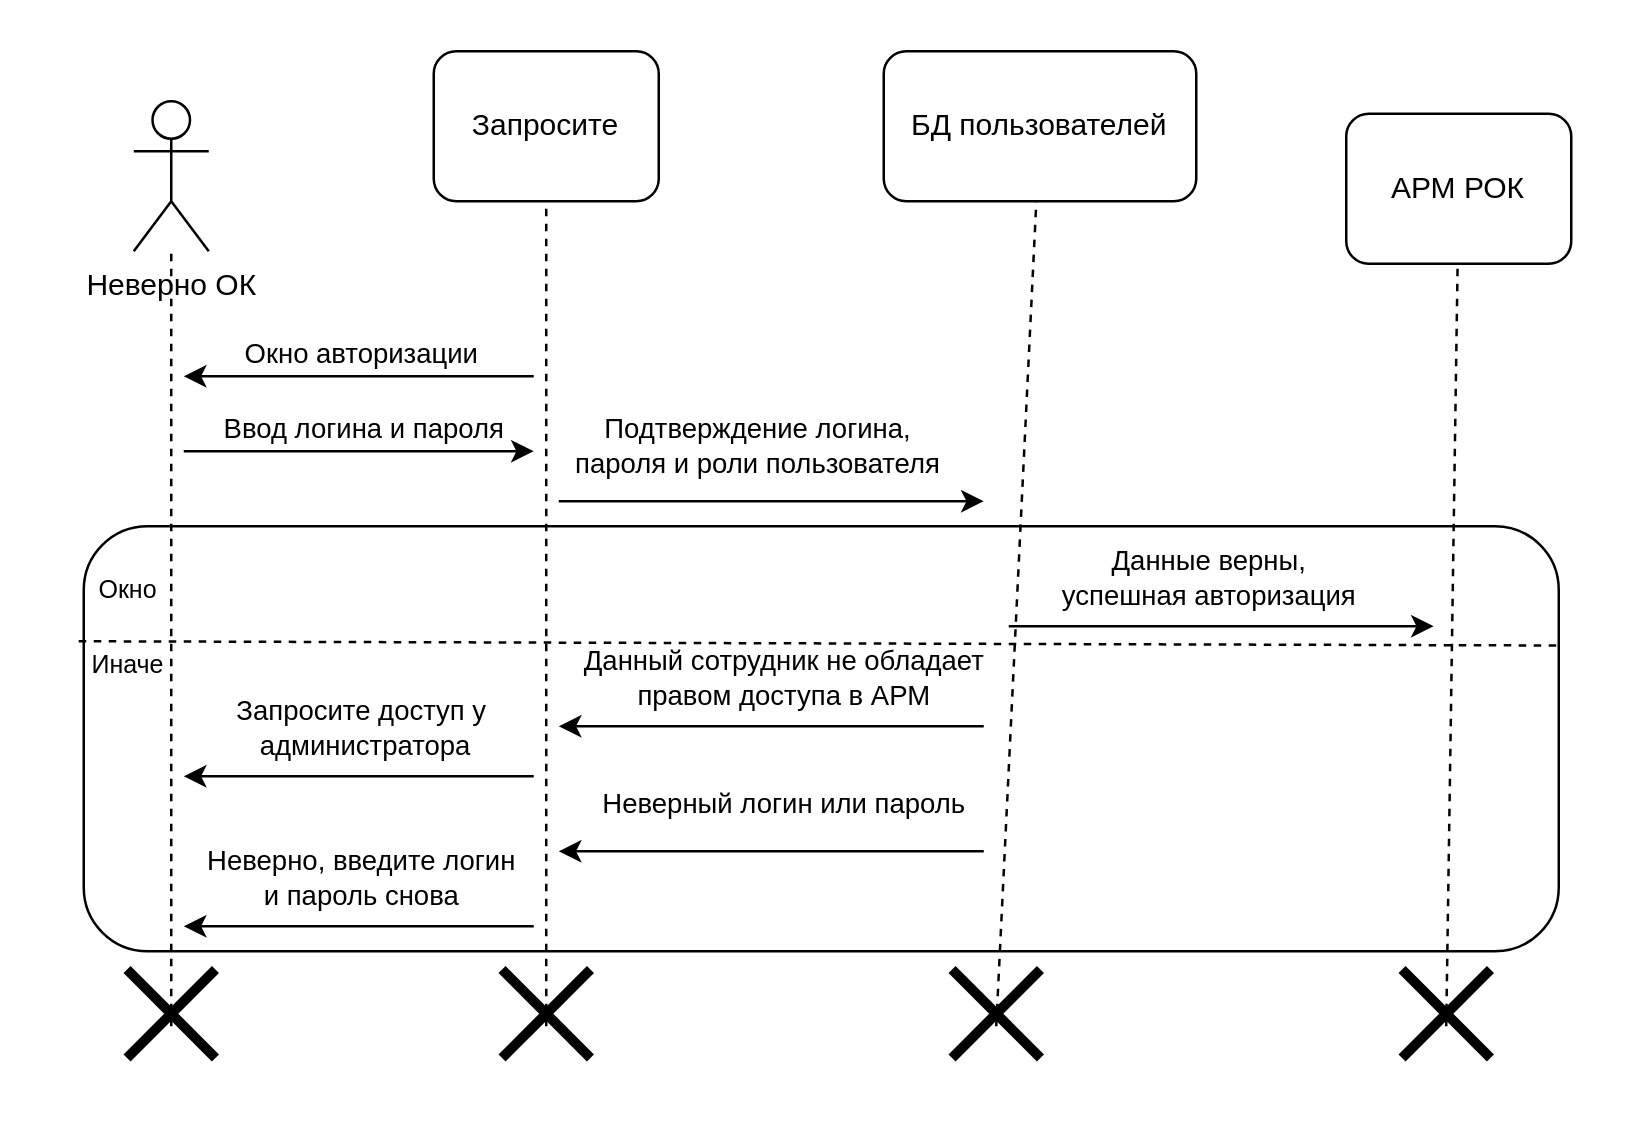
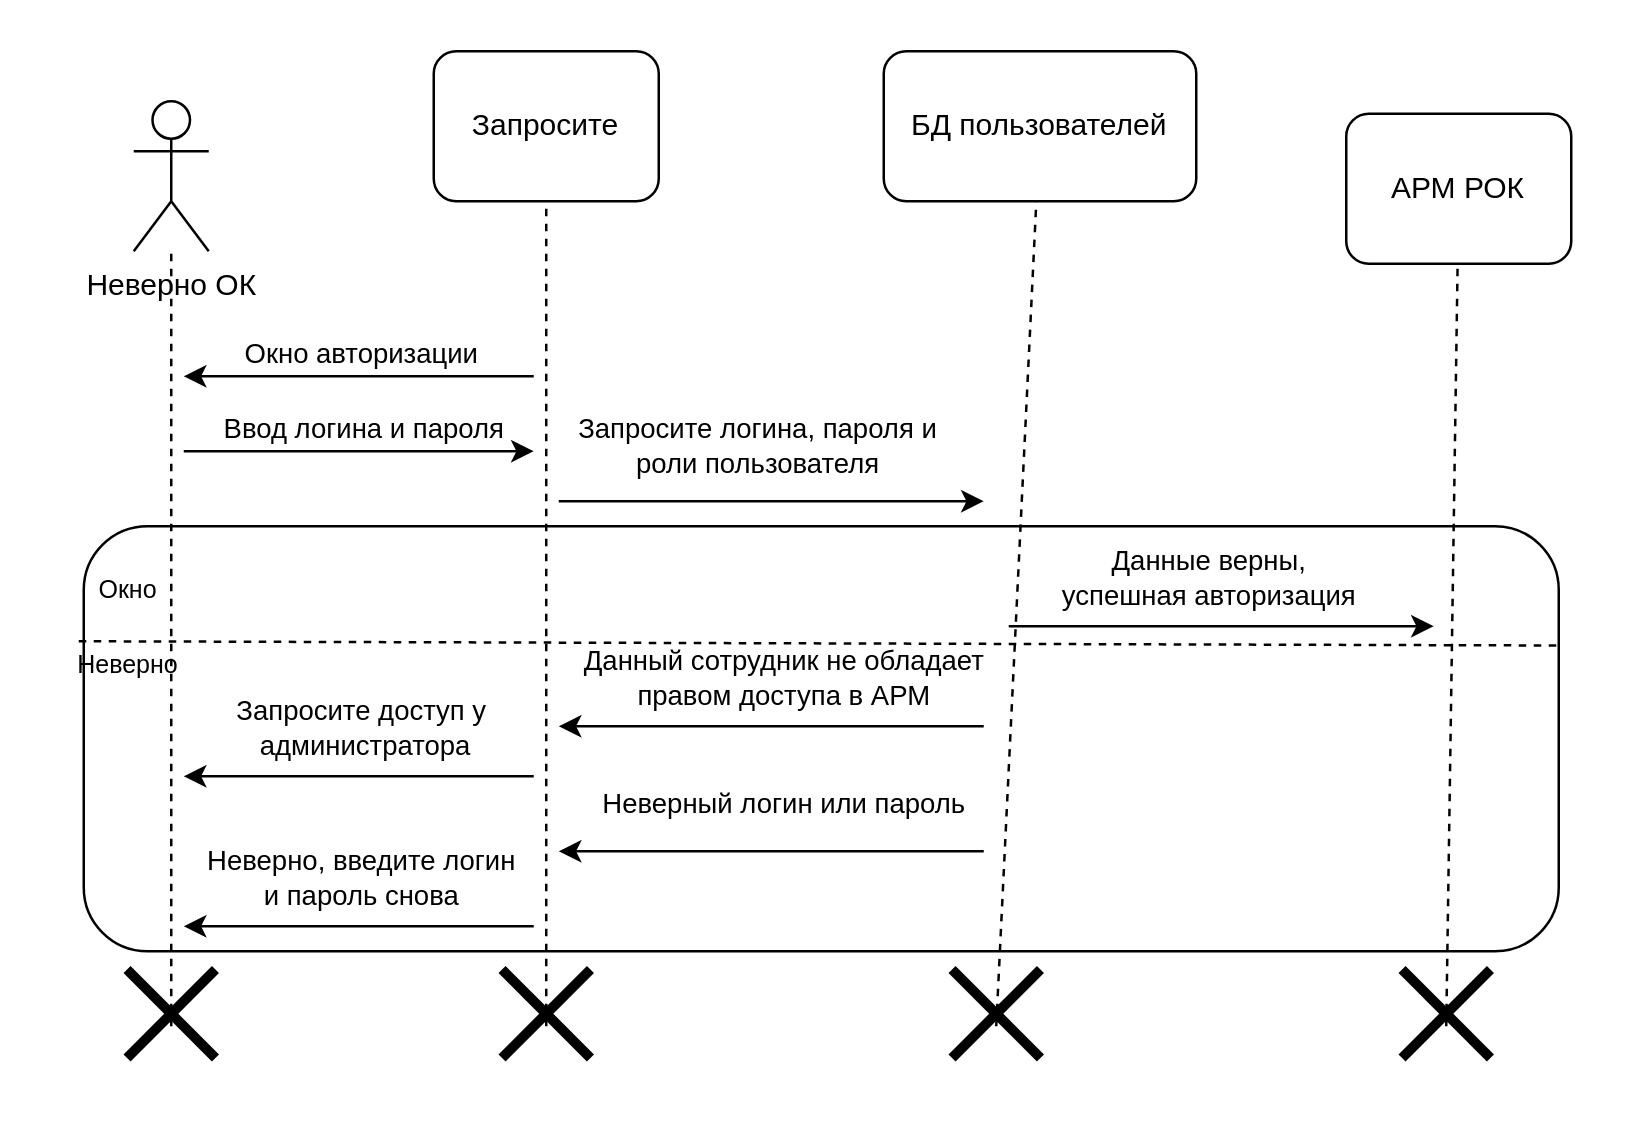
node "Подтверждение логина, пароля и роли пользователя": label "Подтверждение логина, пароля и роли пользователя" -> "Запросите логина, пароля и роли пользователя"
node "Иначе": label "Иначе" -> "Неверно"
